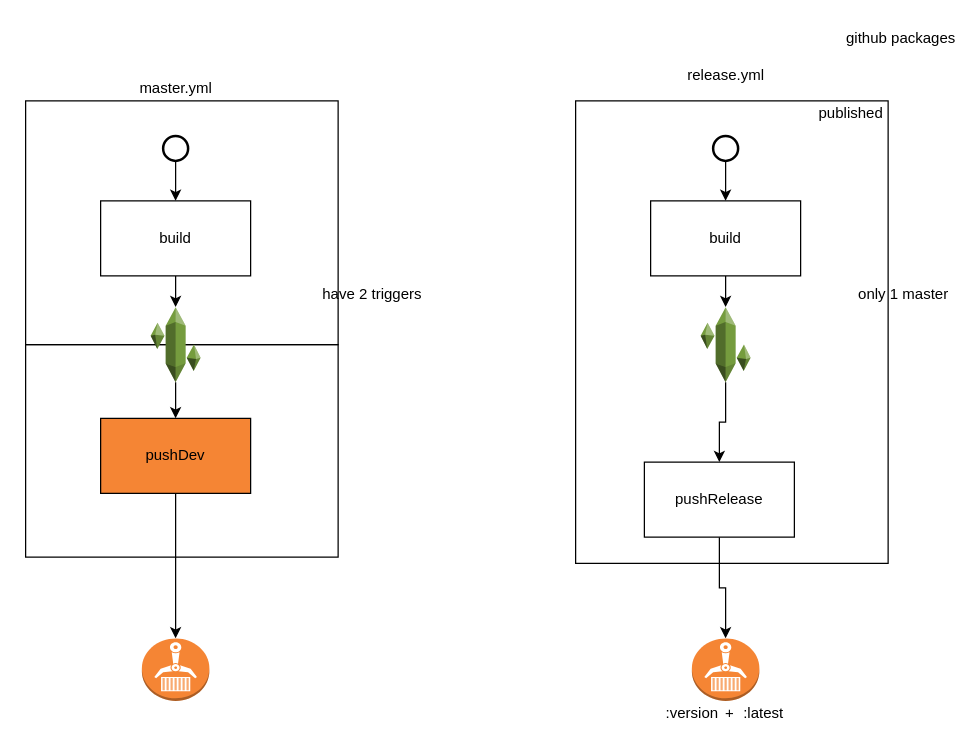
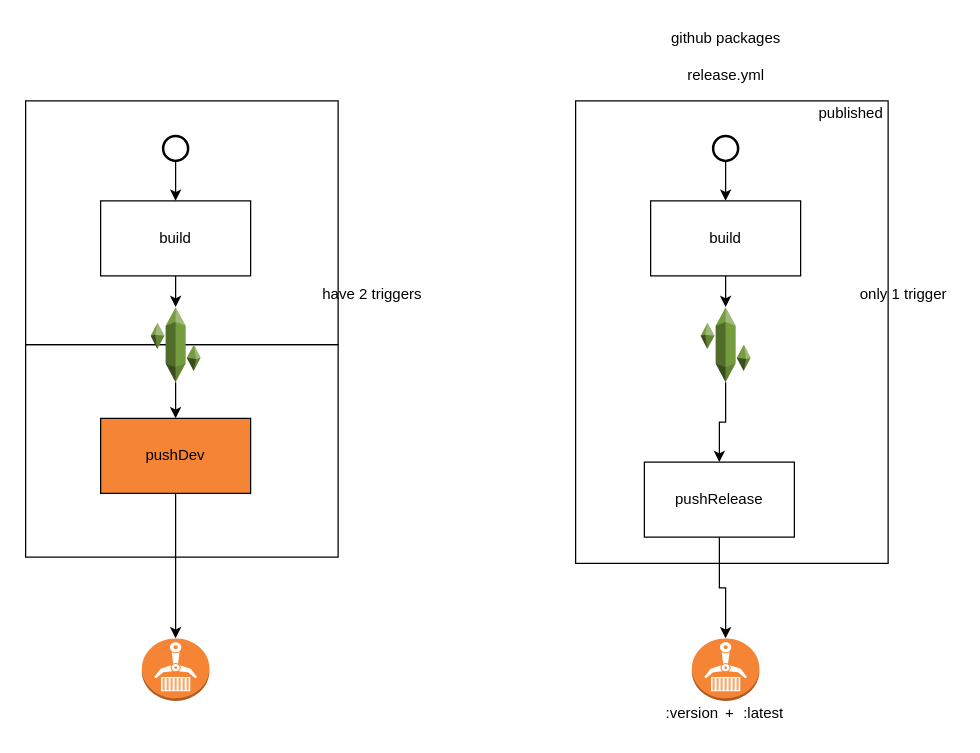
node "github packages": moved (901, 38) -> (726, 38)
node "master.yml": removed
node "only 1 master": label "only 1 master" -> "only 1 trigger"
